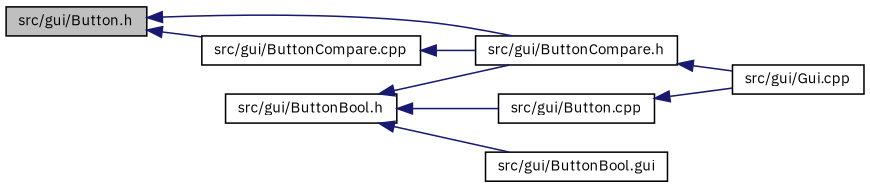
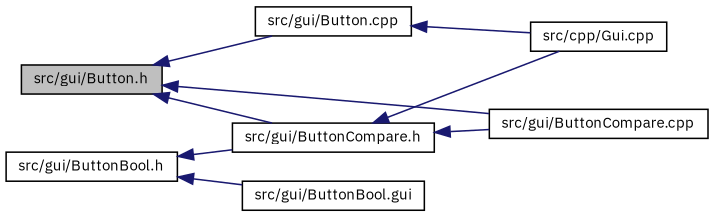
edge "src/gui/ButtonCompare.h" -> "src/gui/ButtonCompare.cpp": reversed
node "src/gui/Gui.cpp": label "src/gui/Gui.cpp" -> "src/cpp/Gui.cpp"
edge "src/gui/Button.cpp" -> "src/gui/ButtonBool.h": now "src/gui/Button.cpp" -> "src/gui/Button.h"
